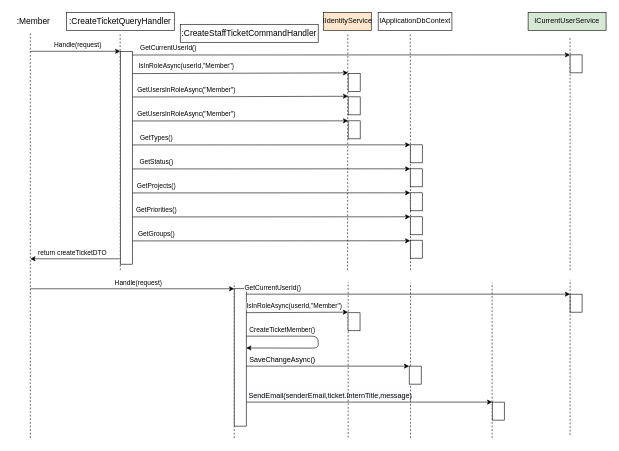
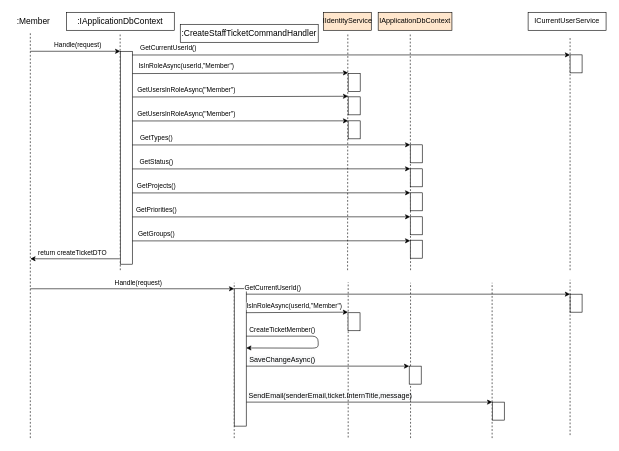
node ":CreateTicketQueryHandler": label ":CreateTicketQueryHandler" -> ":IApplicationDbContext"
node "IApplicationDbContext": fillcolor #ffffff -> #ffe6cc
node "ICurrentUserService": fillcolor #d5e8d4 -> #ffffff
